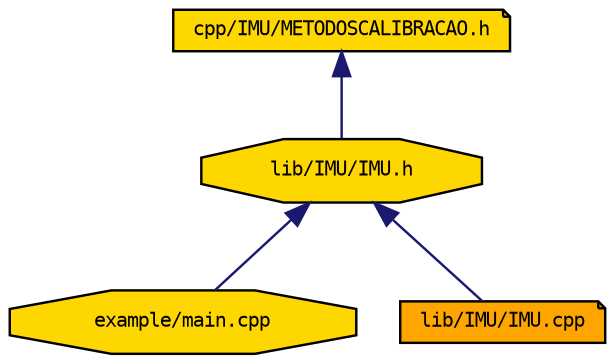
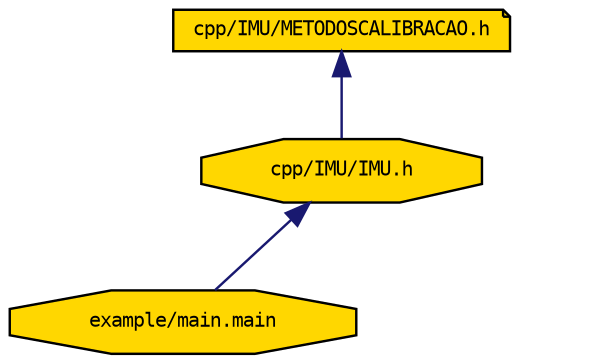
node "lib/IMU/IMU.h": label "lib/IMU/IMU.h" -> "cpp/IMU/IMU.h"
node "example/main.cpp": label "example/main.cpp" -> "example/main.main"
node "lib/IMU/IMU.cpp": removed
